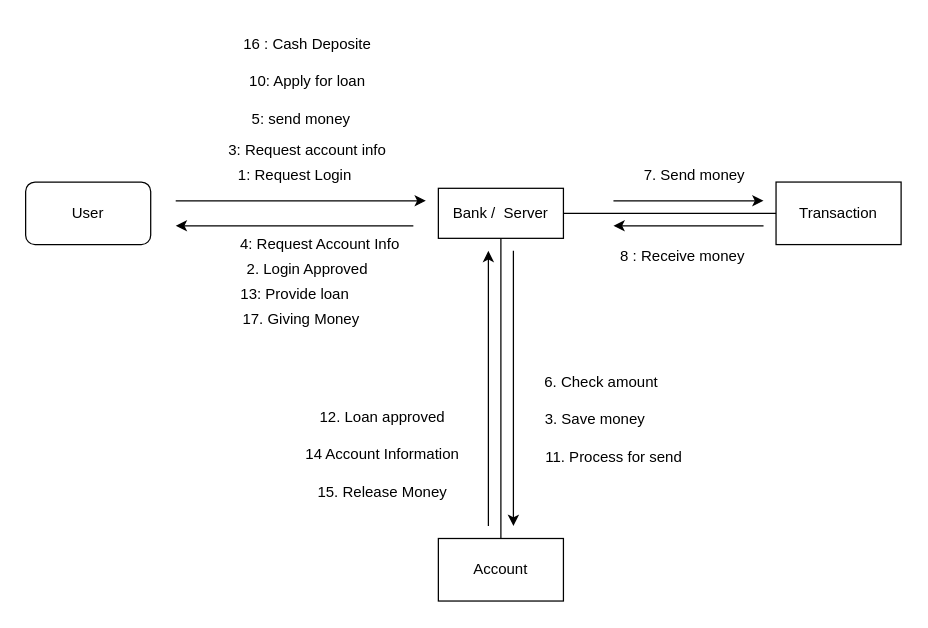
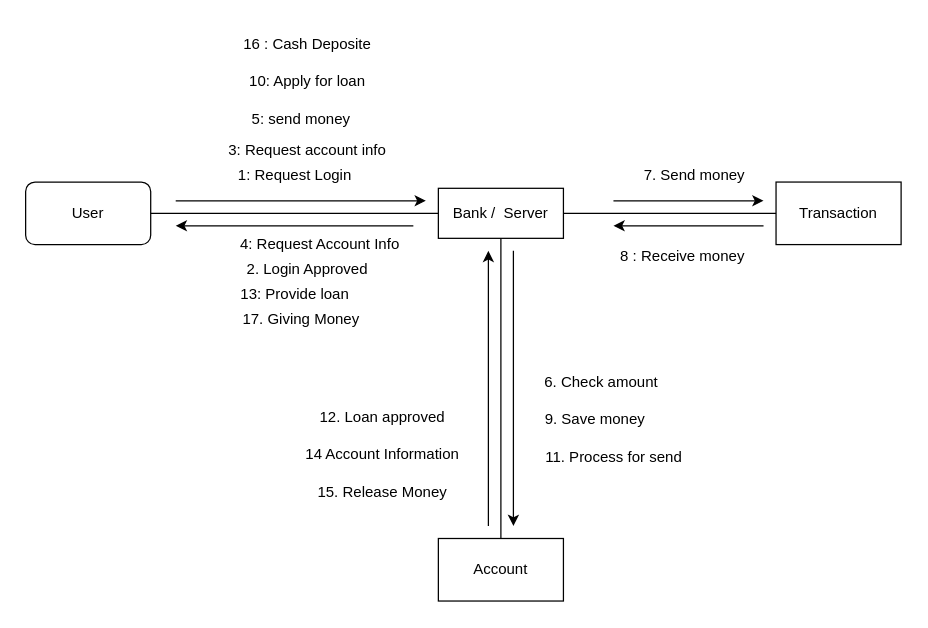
edge "User" -- "Bank / Server": added
node "3. Save money": label "3. Save money" -> "9. Save money"
